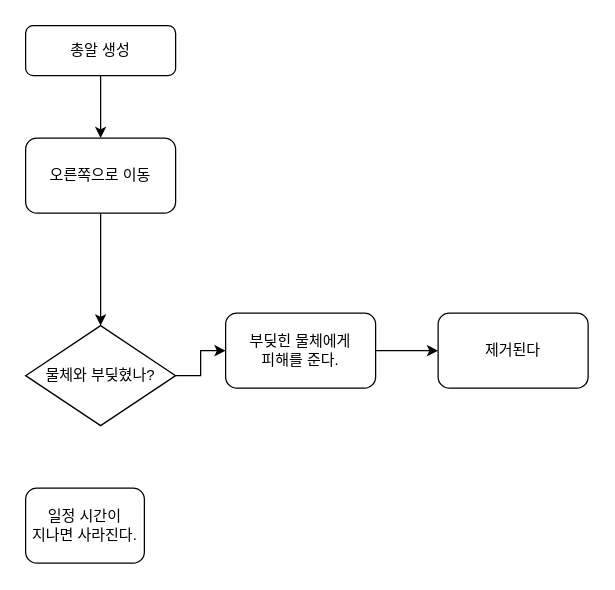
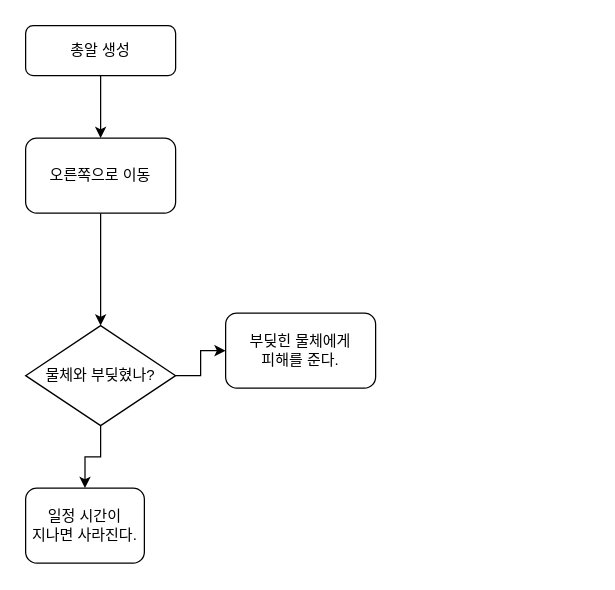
edge "부딪힌 물체에게 피해를 준다." -> "제거된다": removed
node "제거된다": removed
edge "물체와 부딪혔나?" -> "일정 시간이 지나면 사라진다.": added
